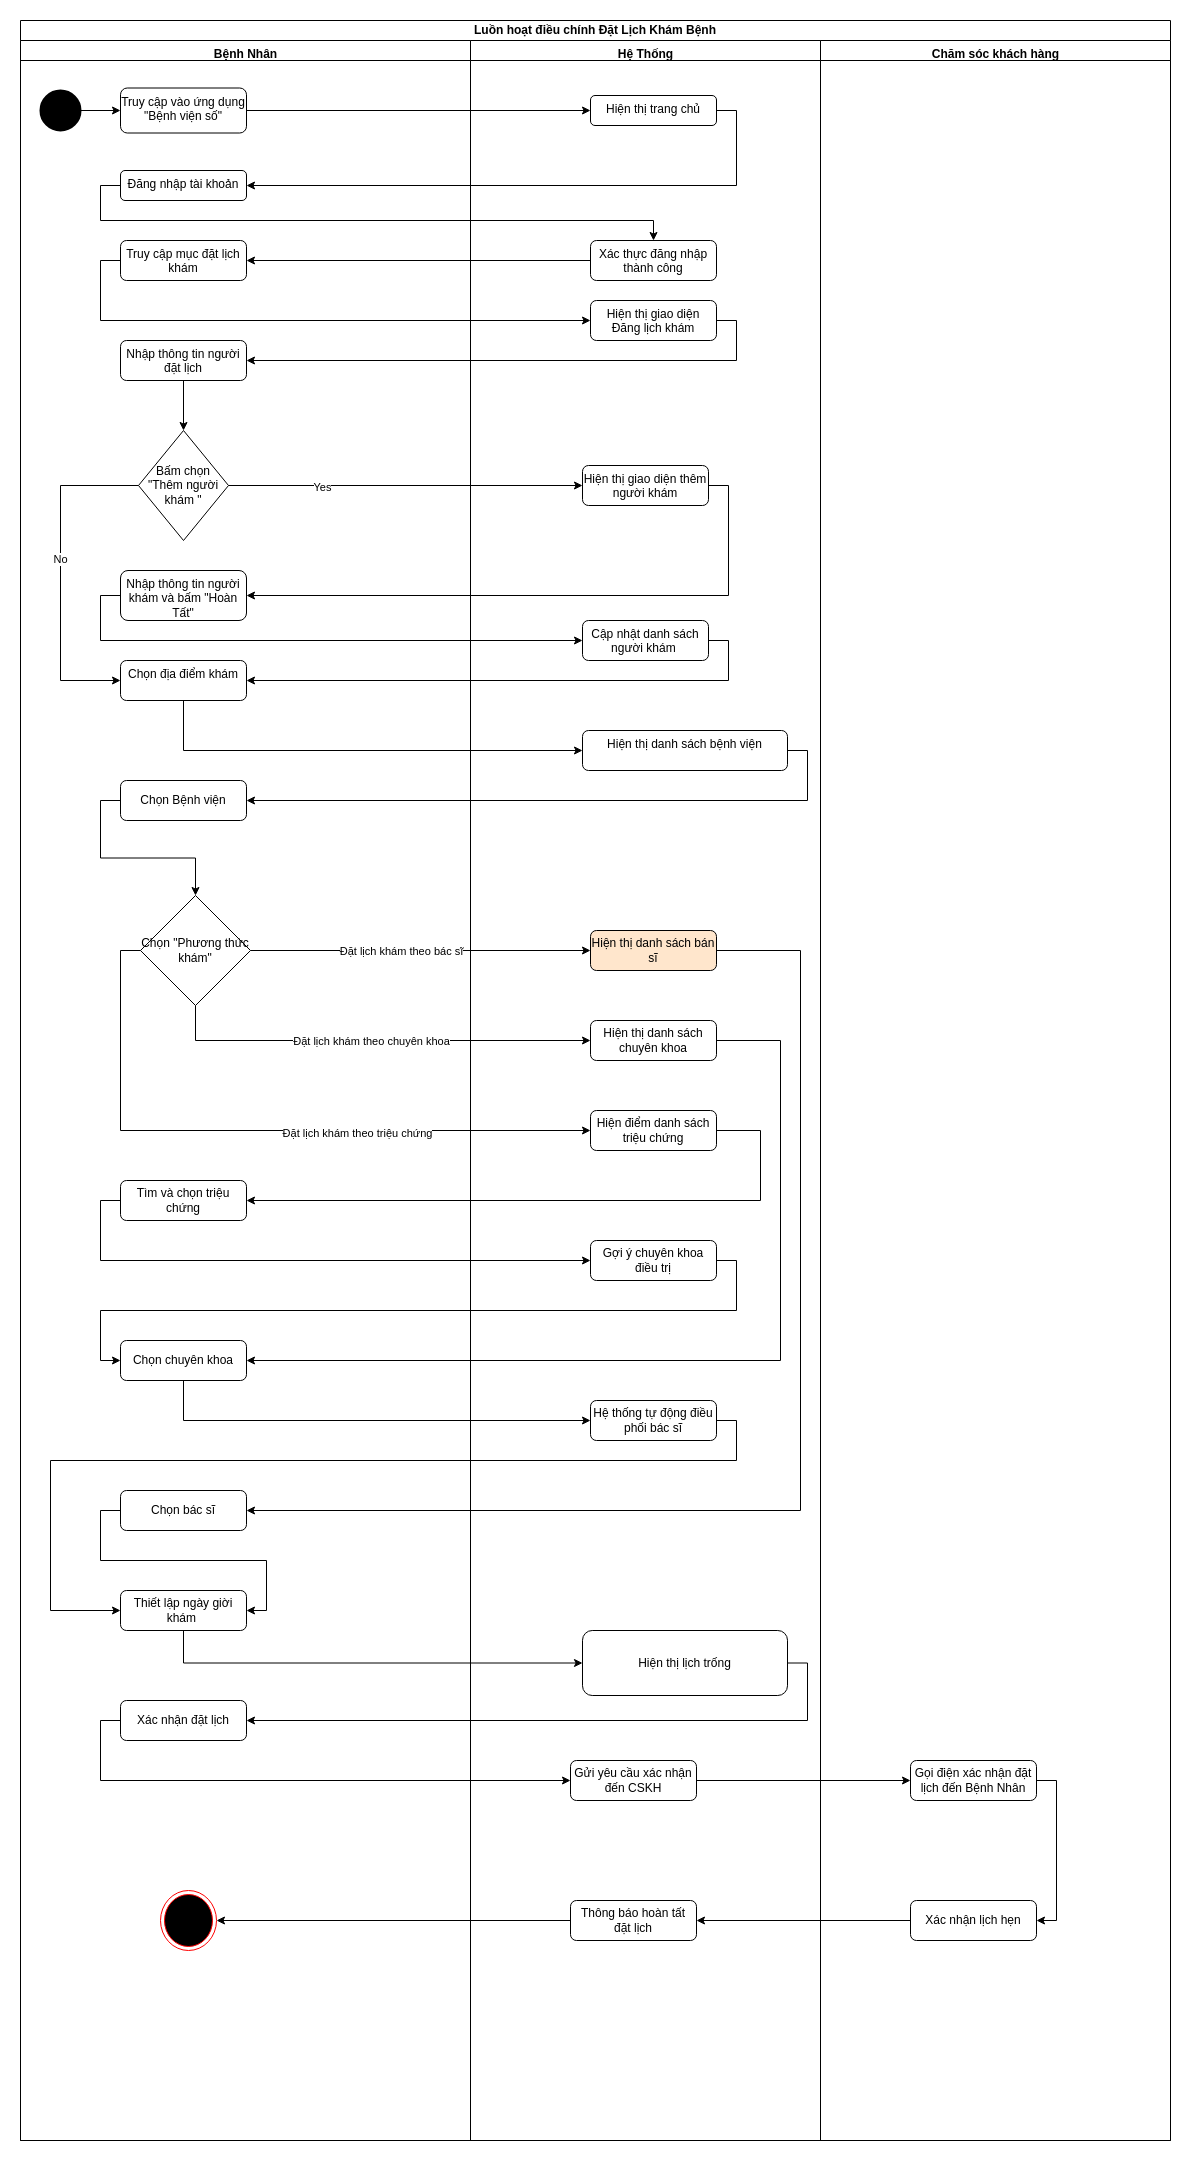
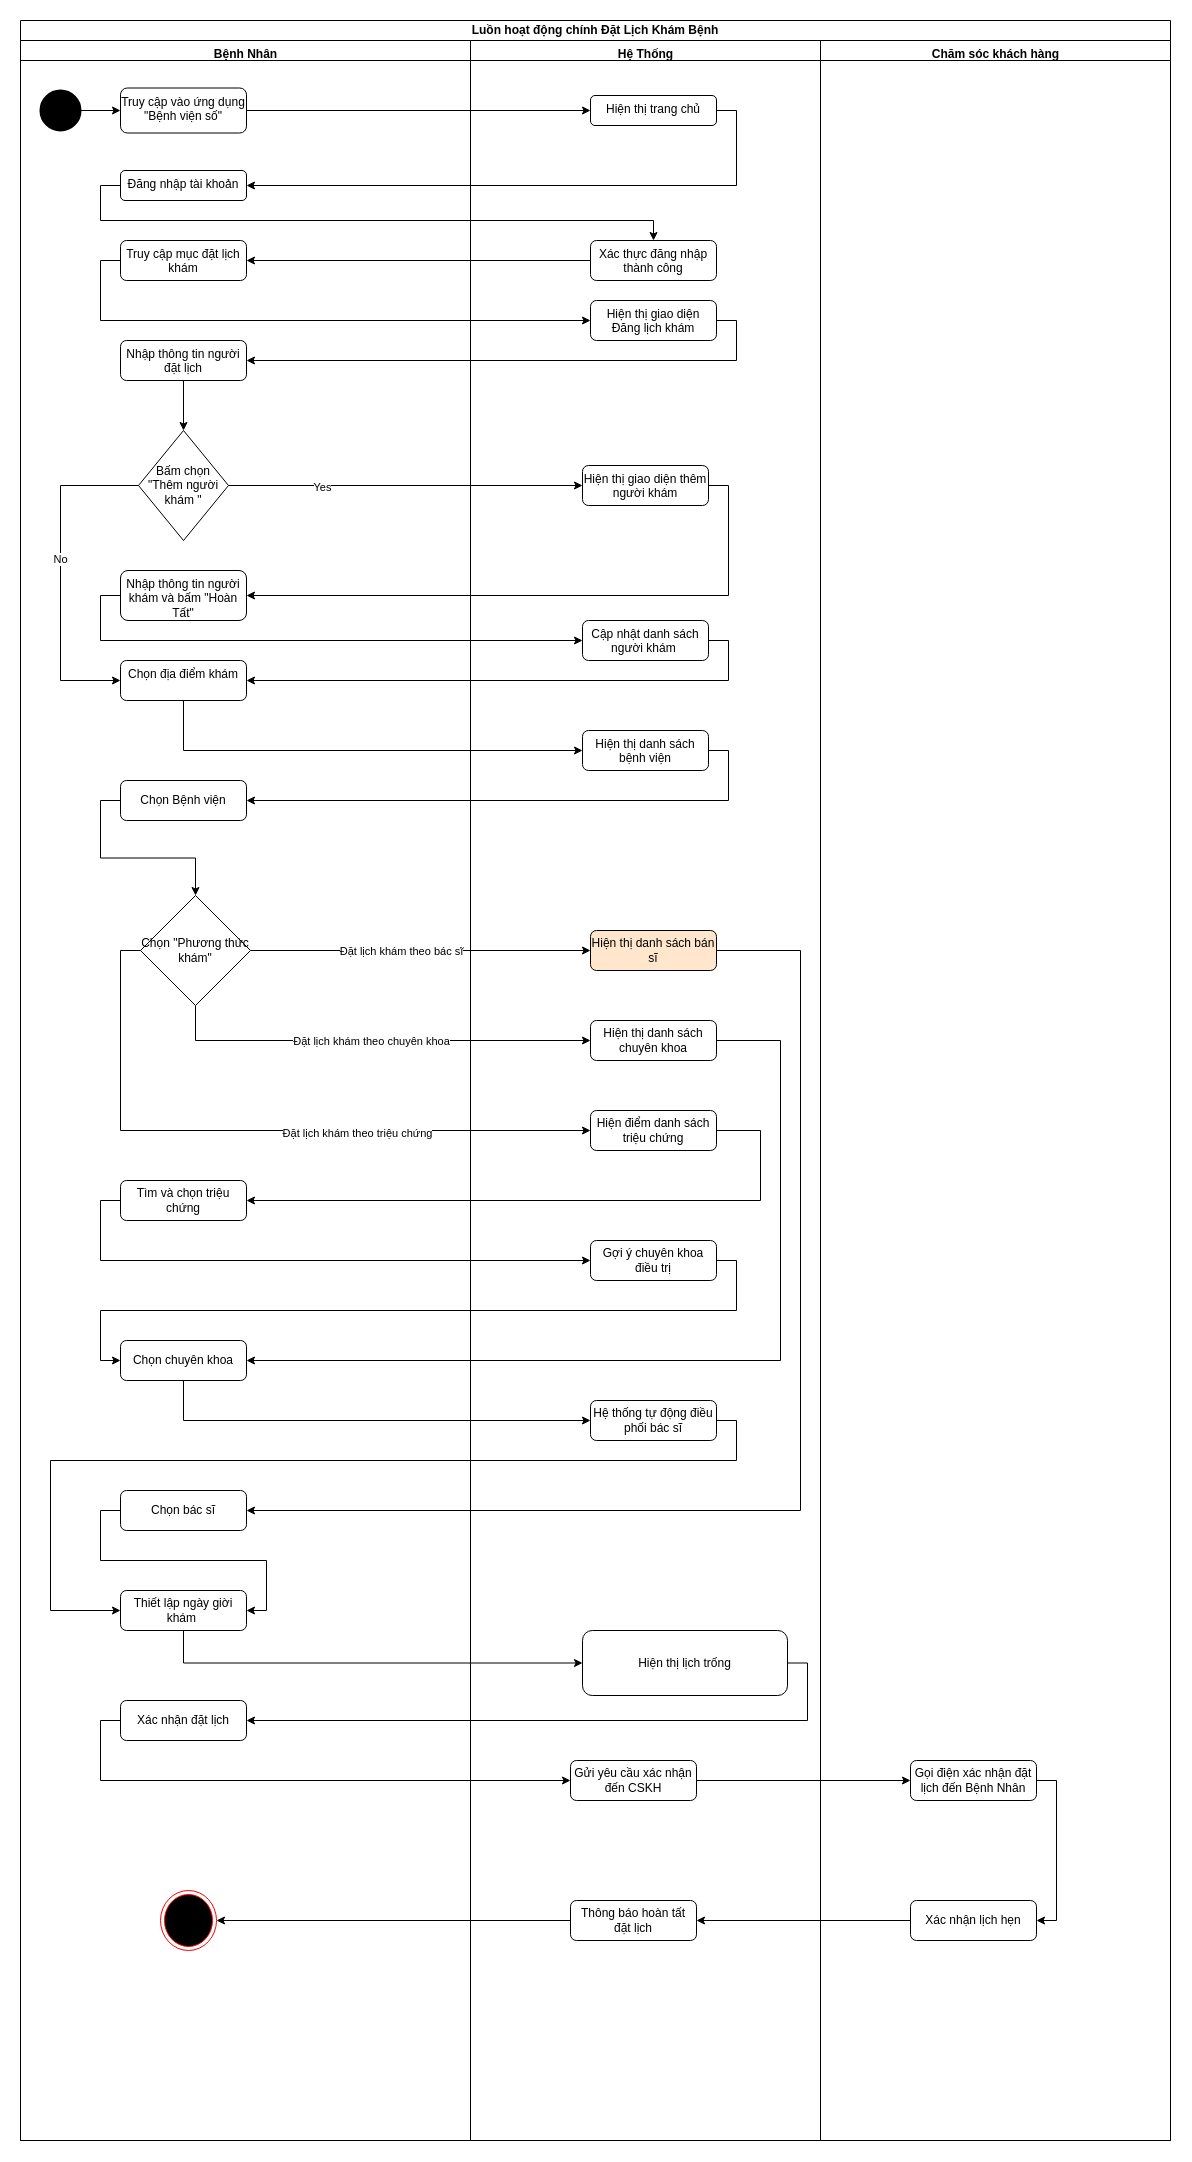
node "Luồn hoạt điều chính Đặt Lịch Khám Bệnh": label "Luồn hoạt điều chính Đặt Lịch Khám Bệnh" -> "Luồn hoạt động chính Đặt Lịch Khám Bệnh"
node "Hiện thị danh sách bệnh viện": size 205x40 -> 126x40
